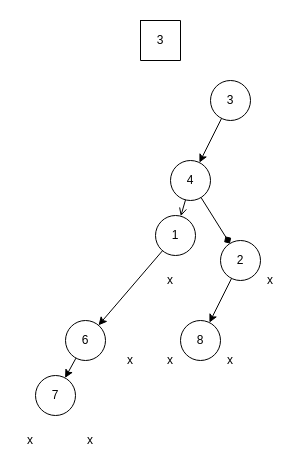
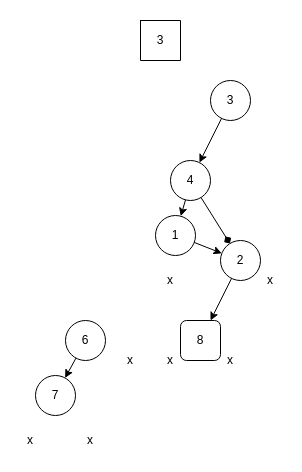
edge "4" -> "1": arrowhead open -> classic
edge "1" -> "6": now "1" -> "2"
node "8": shape ellipse -> rounded rectangle
